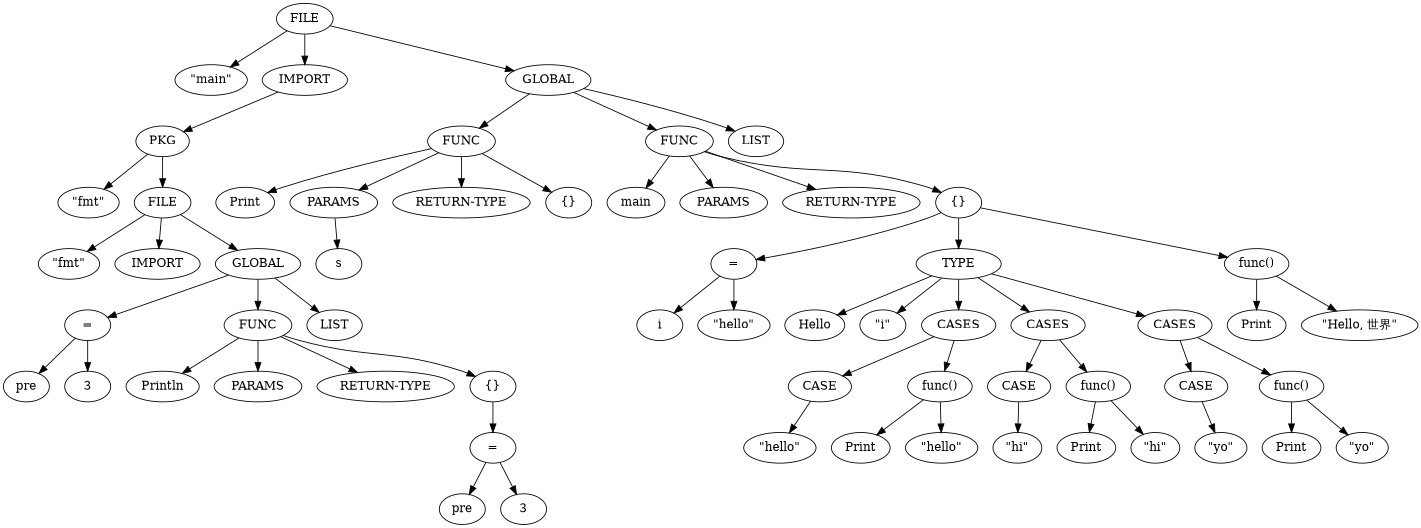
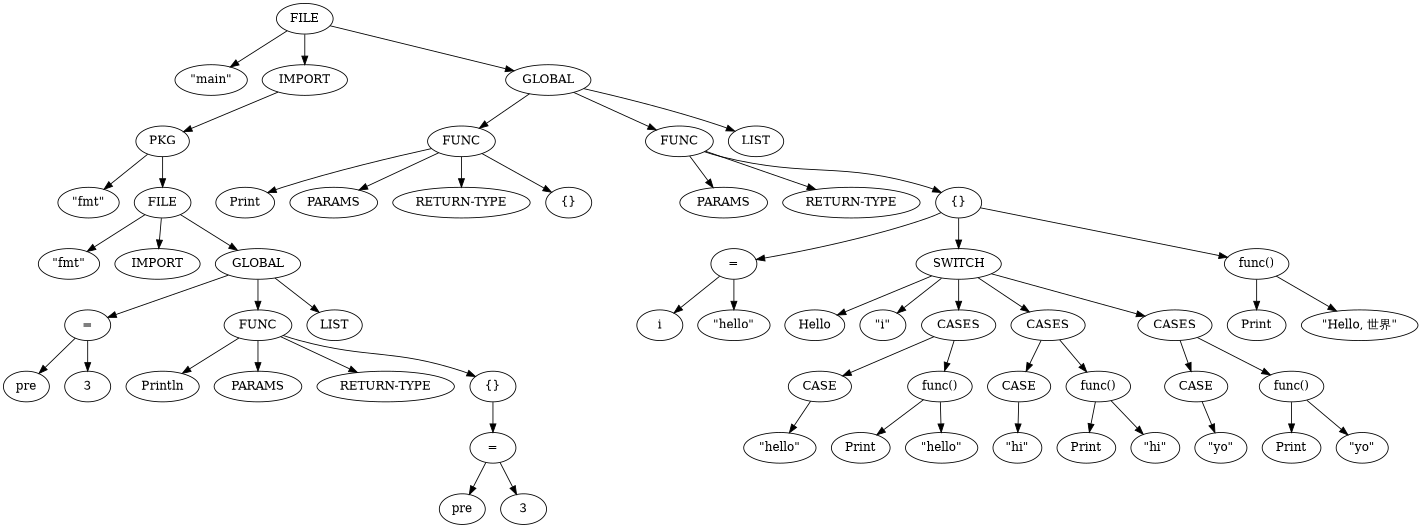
node "main": removed
node "s": removed
node "TYPE": label "TYPE" -> "SWITCH"
